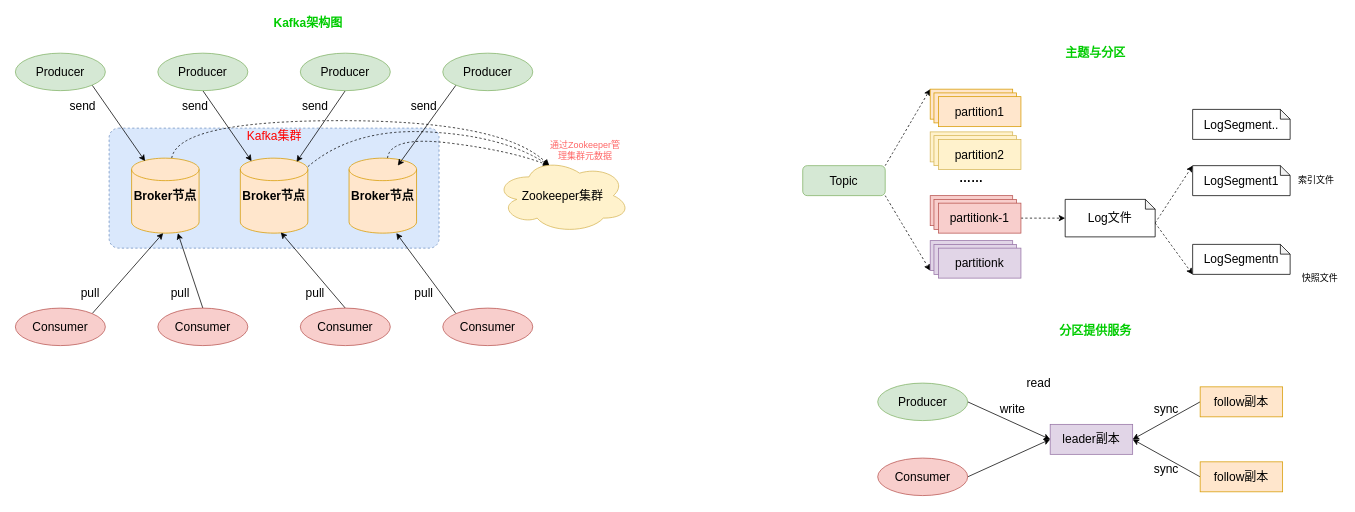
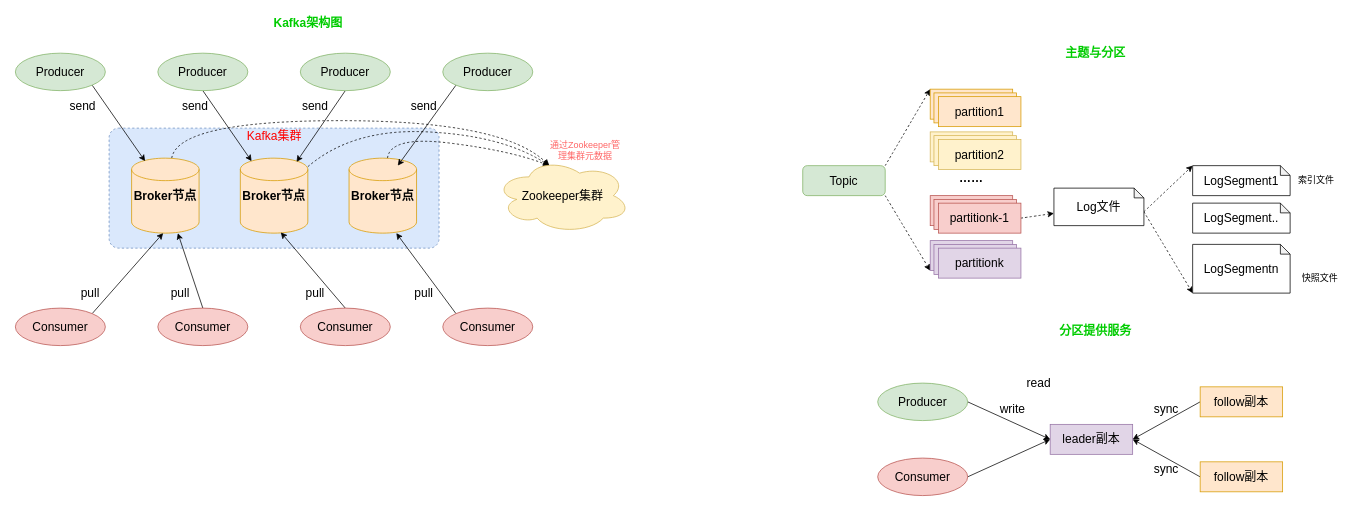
node "LogSegment..": moved (1242, 124) -> (1242, 218)
node "Log文件": moved (1110, 218) -> (1099, 207)
node "LogSegmentn": size 98x30 -> 98x49
